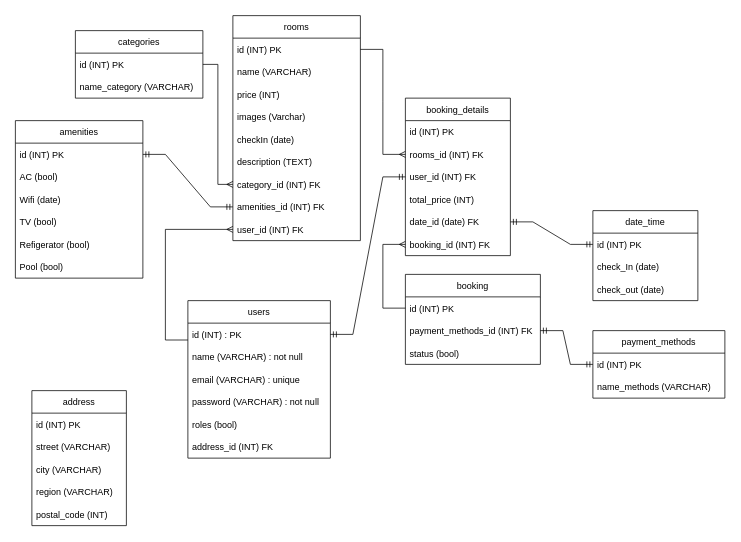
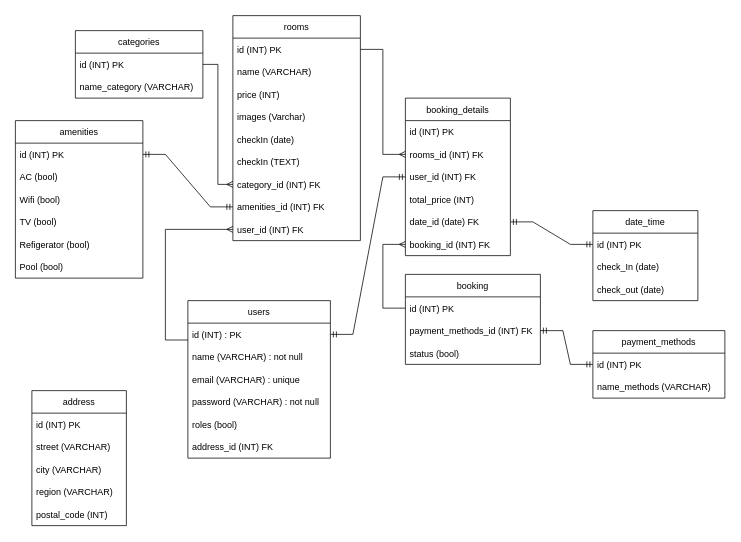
node "description (TEXT)": label "description (TEXT)" -> "checkIn (TEXT)"
node "Wifi (date)": label "Wifi (date)" -> "Wifi (bool)"
